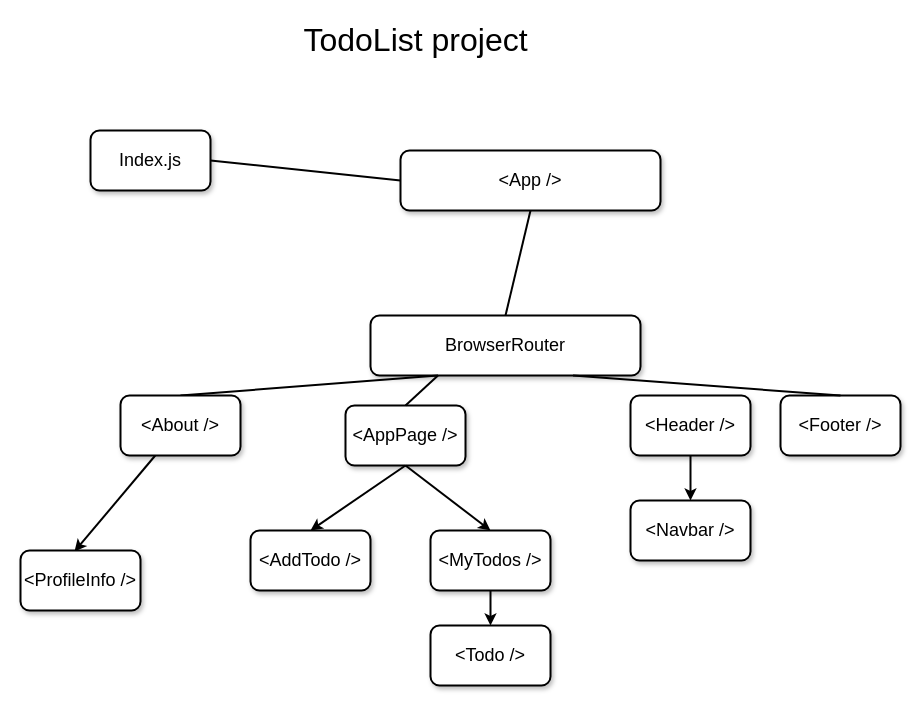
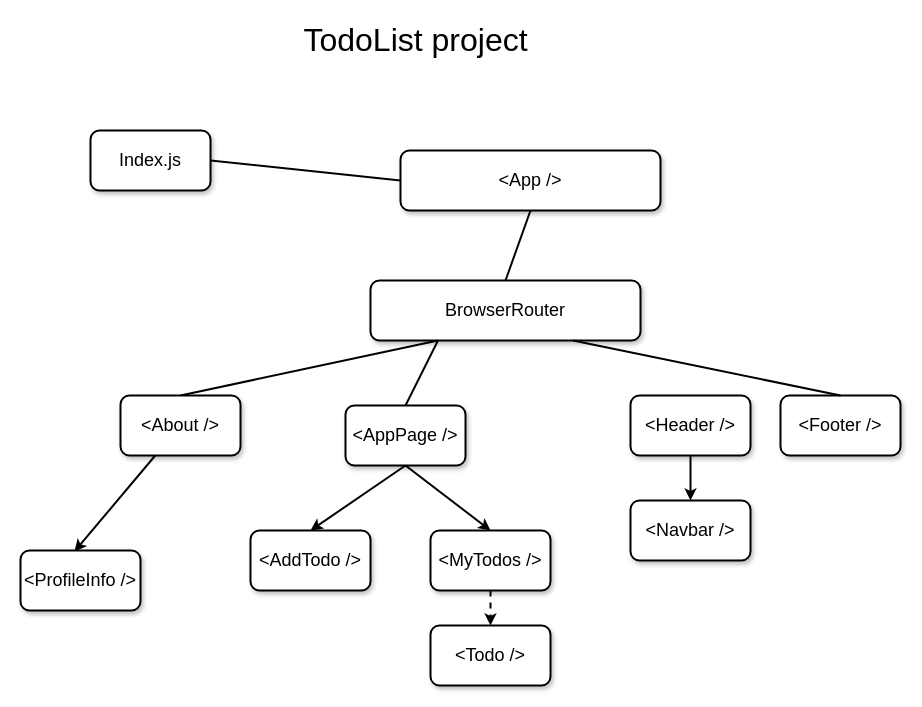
node "BrowserRouter": moved (506, 346) -> (506, 311)
edge "<MyTodos />" -> "<Todo />": style solid -> dashed
